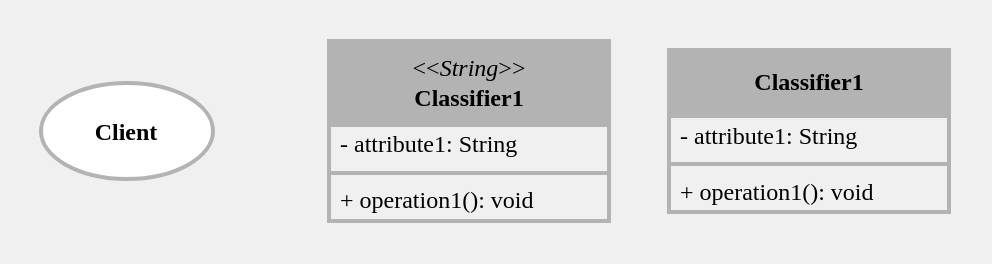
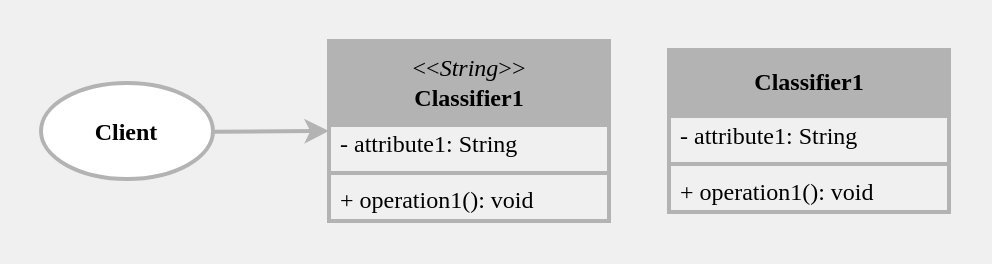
edge "Client" -> "<<String>> Classifier1": added
